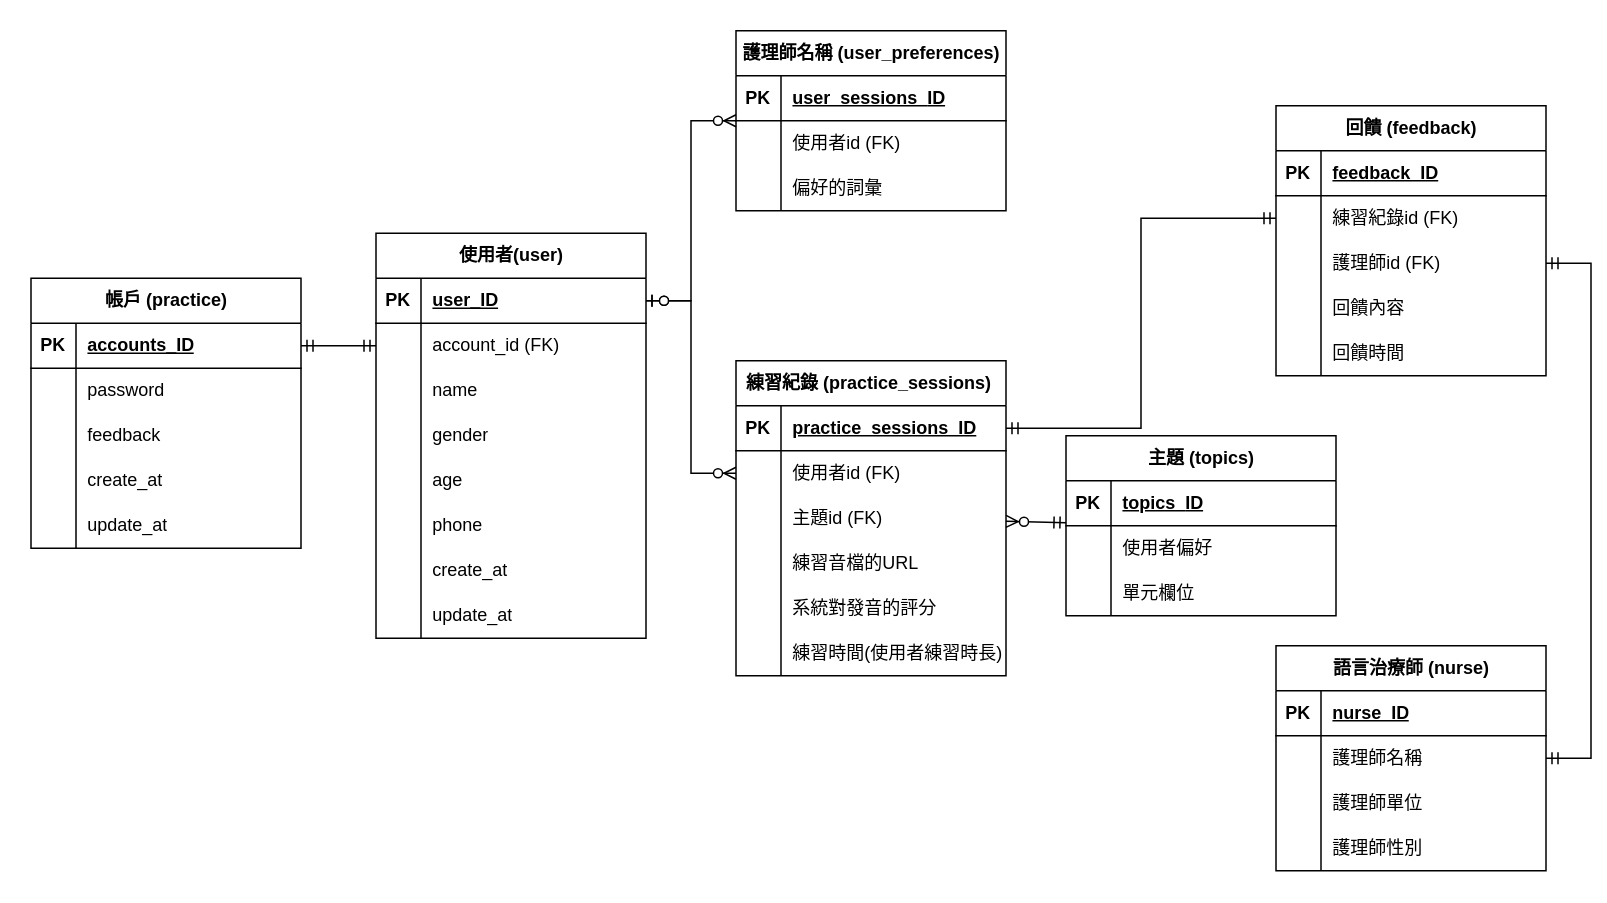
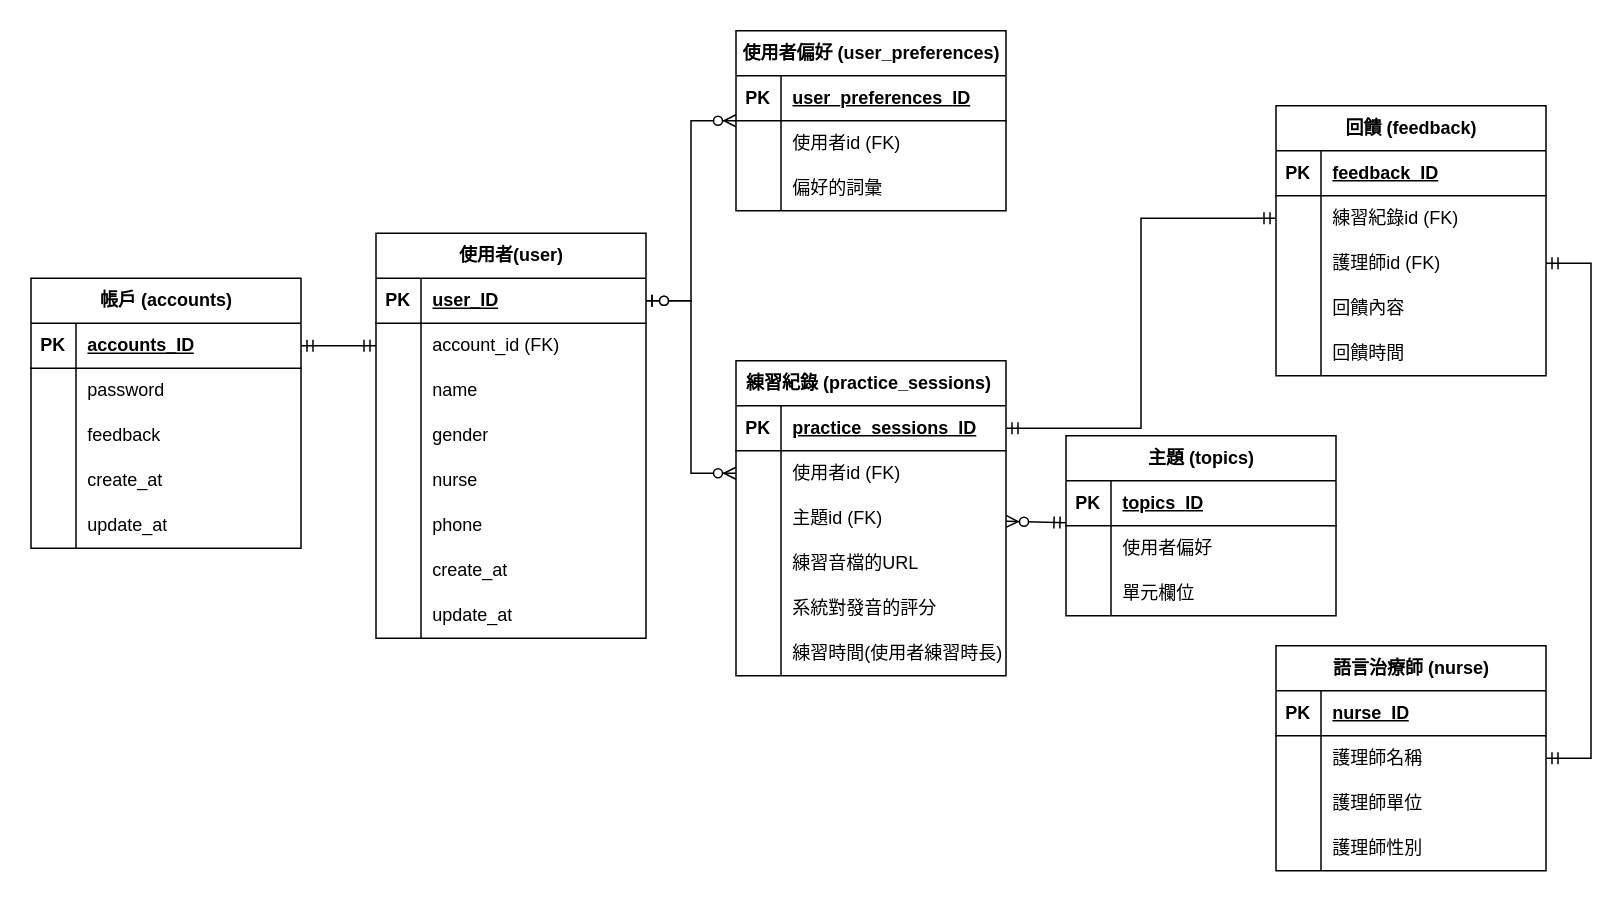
node "護理師名稱 (user_preferences)": label "護理師名稱 (user_preferences)" -> "使用者偏好 (user_preferences)"
node "user_sessions_ID": label "user_sessions_ID" -> "user_preferences_ID"
node "帳戶 (practice)": label "帳戶 (practice)" -> "帳戶 (accounts)"
node "age": label "age" -> "nurse"
